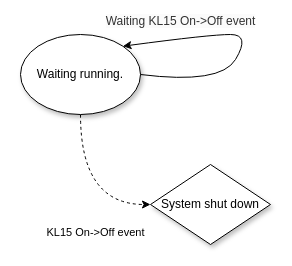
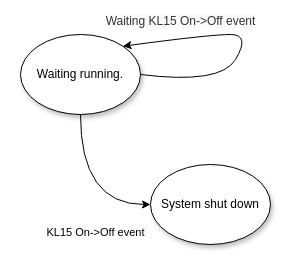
edge "Waiting running." -> "System shut down": style dashed -> solid
node "System shut down": shape diamond -> ellipse
